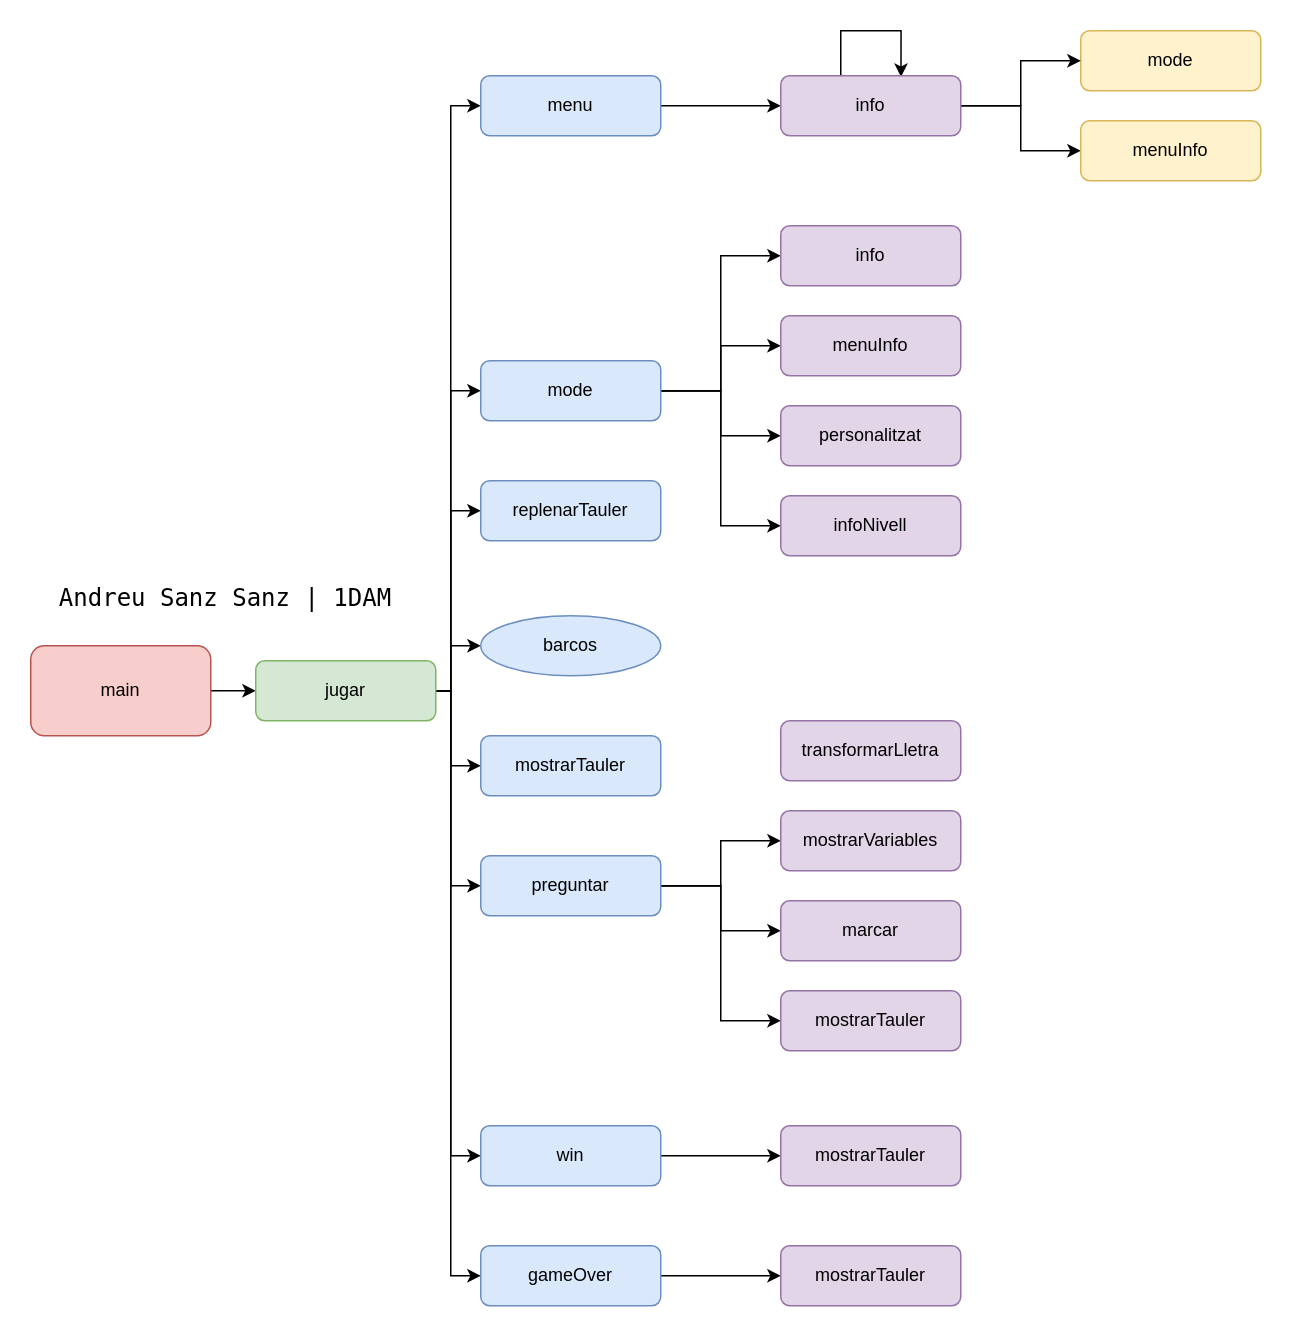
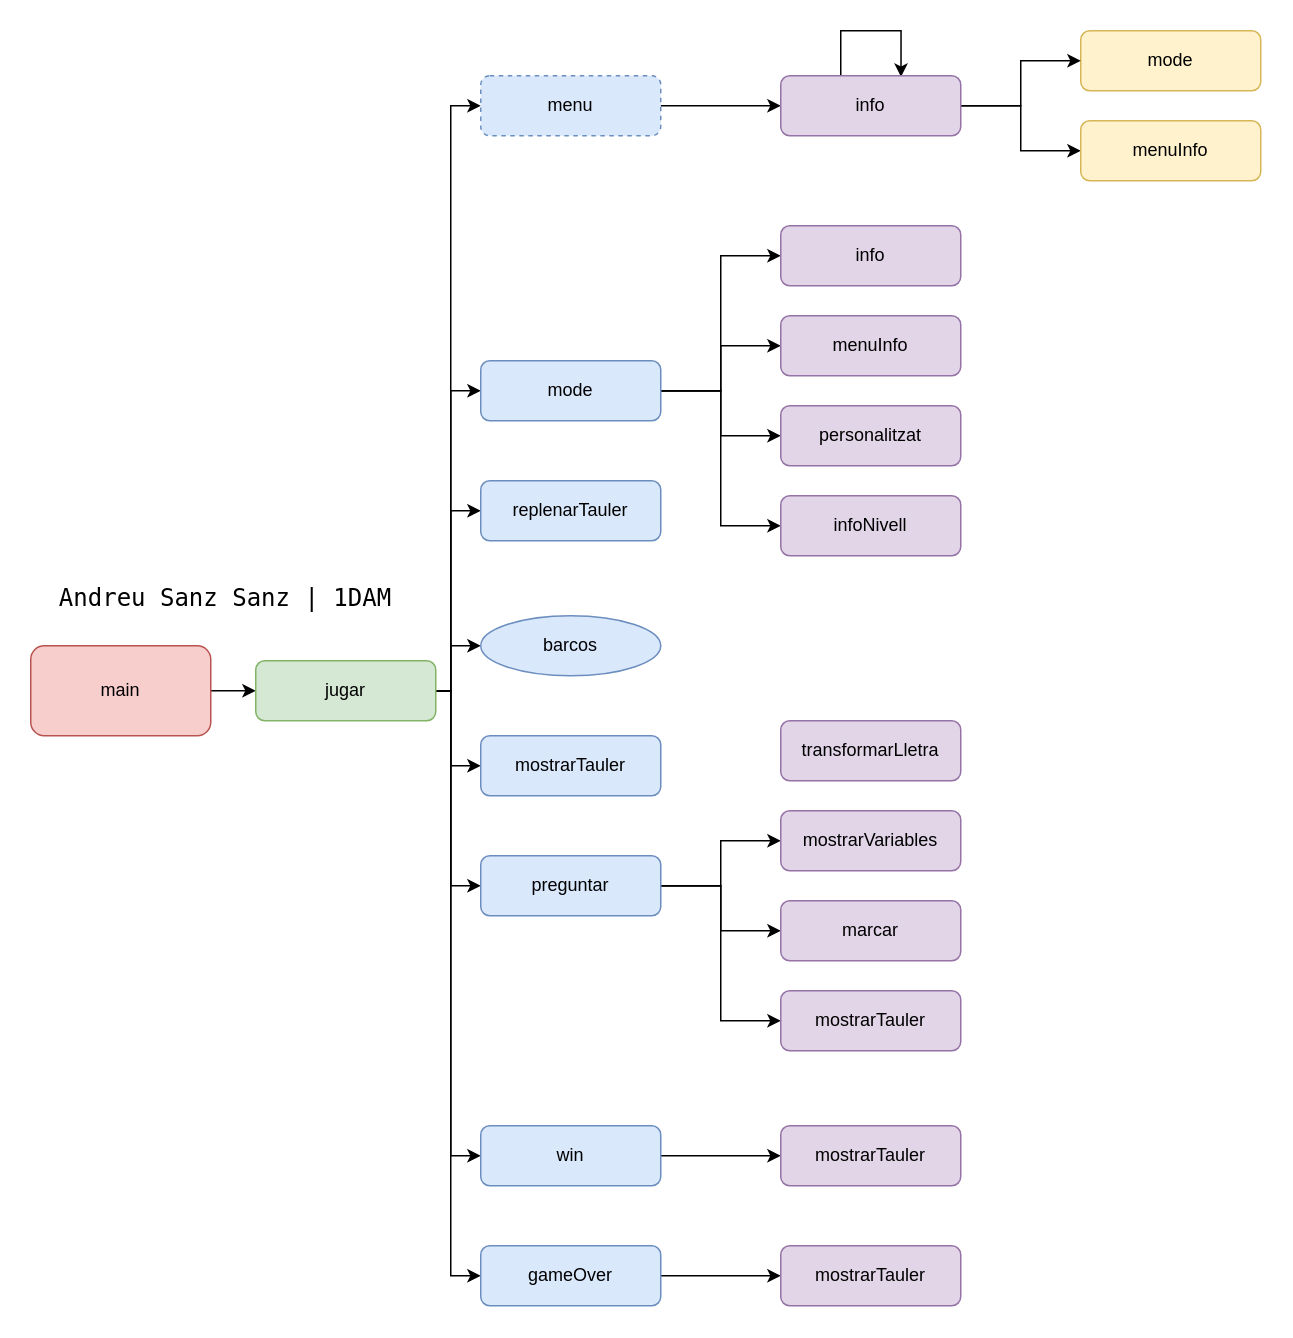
node "menu": style solid -> dashed
